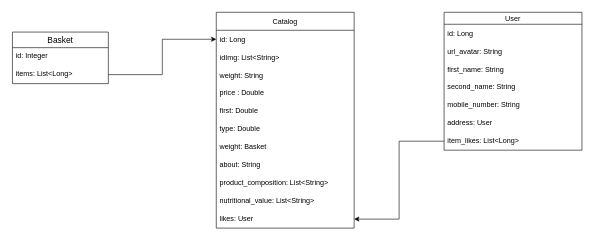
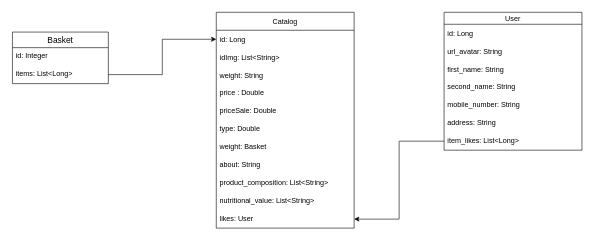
node "first: Double": label "first: Double" -> "priceSale: Double"
node "address: User": label "address: User" -> "address: String"
